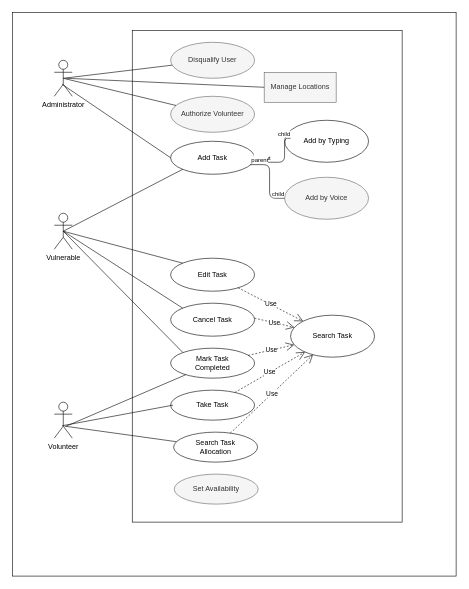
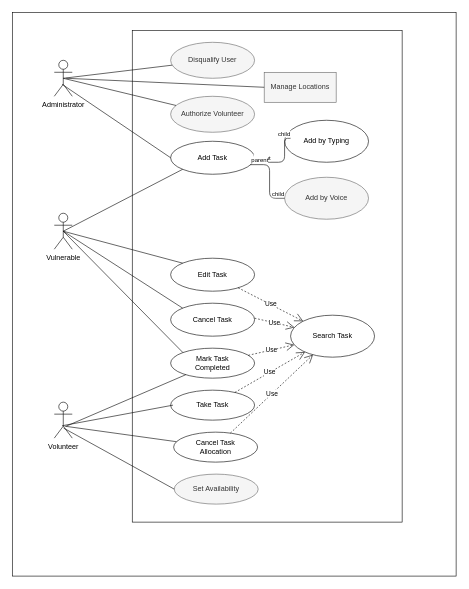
node "Search Task Allocation": label "Search Task Allocation" -> "Cancel Task Allocation"
edge "Volunteer" -- "Set Availability": added
